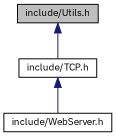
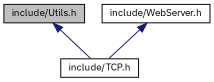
edge "include/WebServer.h" -> "include/TCP.h": reversed
